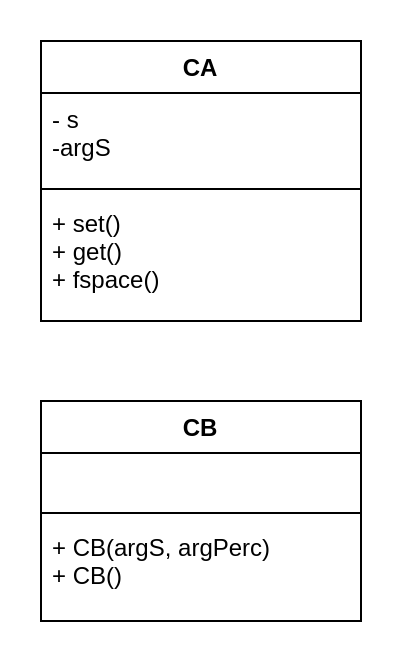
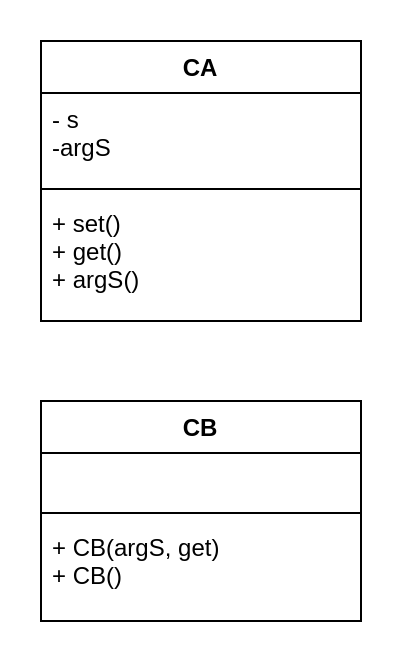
node "+ set() + get() + fspace()": label "+ set() + get() + fspace()" -> "+ set() + get() + argS()"
node "+ CB(argS, argPerc) + CB()": label "+ CB(argS, argPerc) + CB()" -> "+ CB(argS, get) + CB()"
